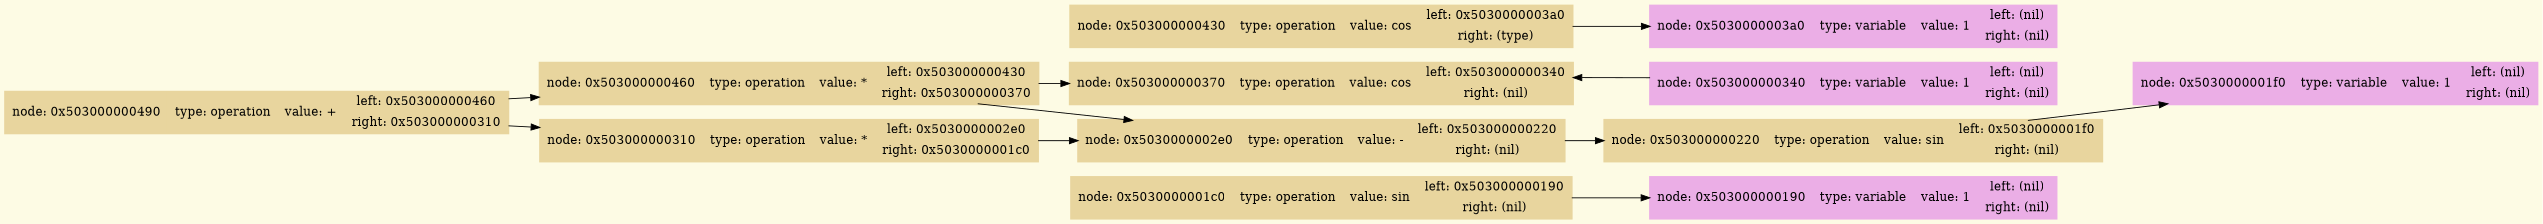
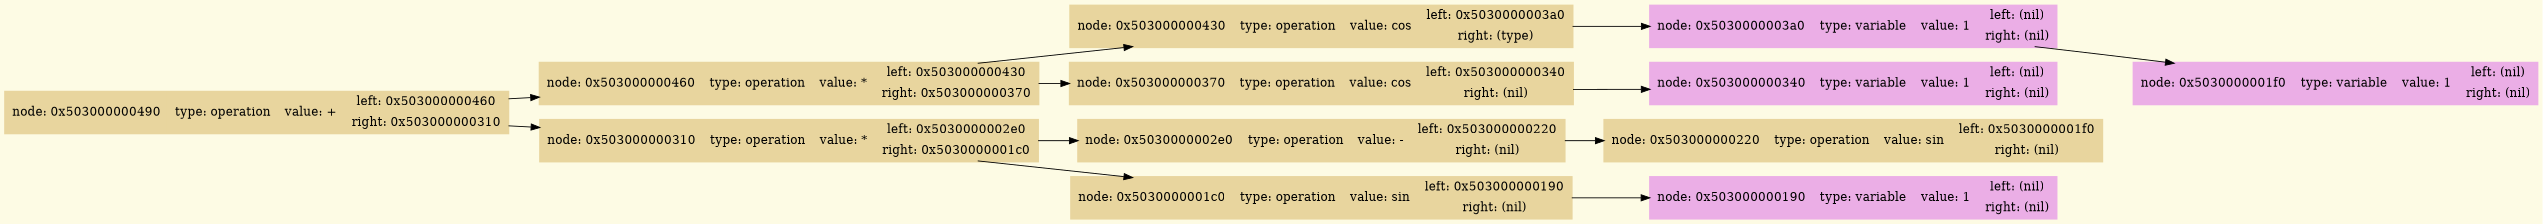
edge "node: 0x503000000340" -> "node: 0x503000000370": reversed
edge "node: 0x503000000460" -> "node: 0x5030000002e0": now "node: 0x503000000460" -> "node: 0x503000000430"
edge "node: 0x503000000220" -> "node: 0x5030000001f0": now "node: 0x5030000003a0" -> "node: 0x5030000001f0"
edge "node: 0x503000000310" -> "node: 0x5030000001c0": added
